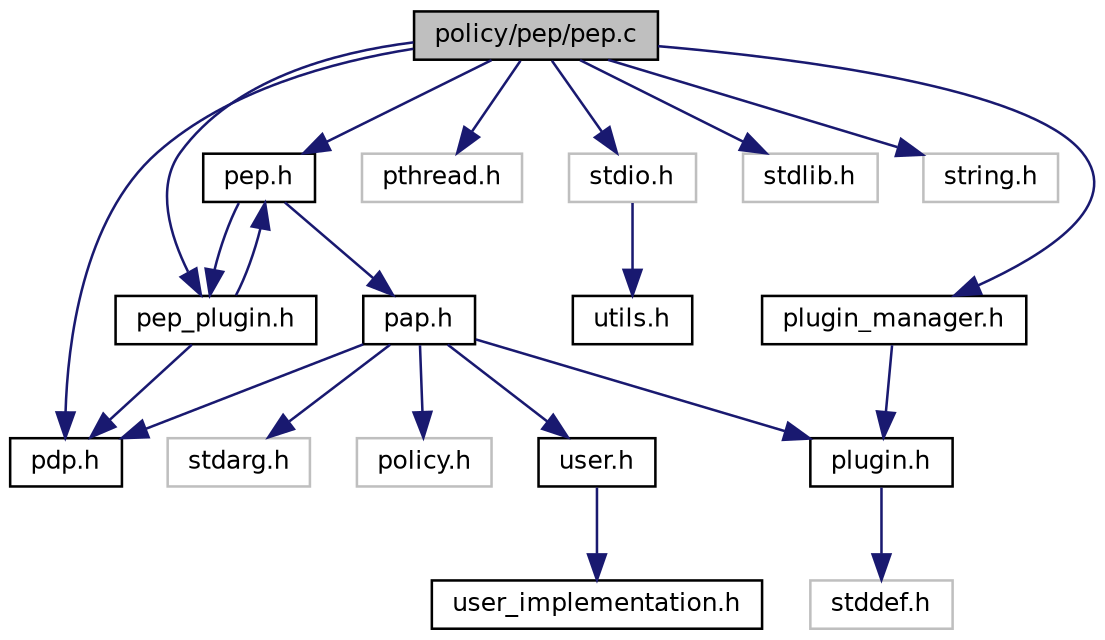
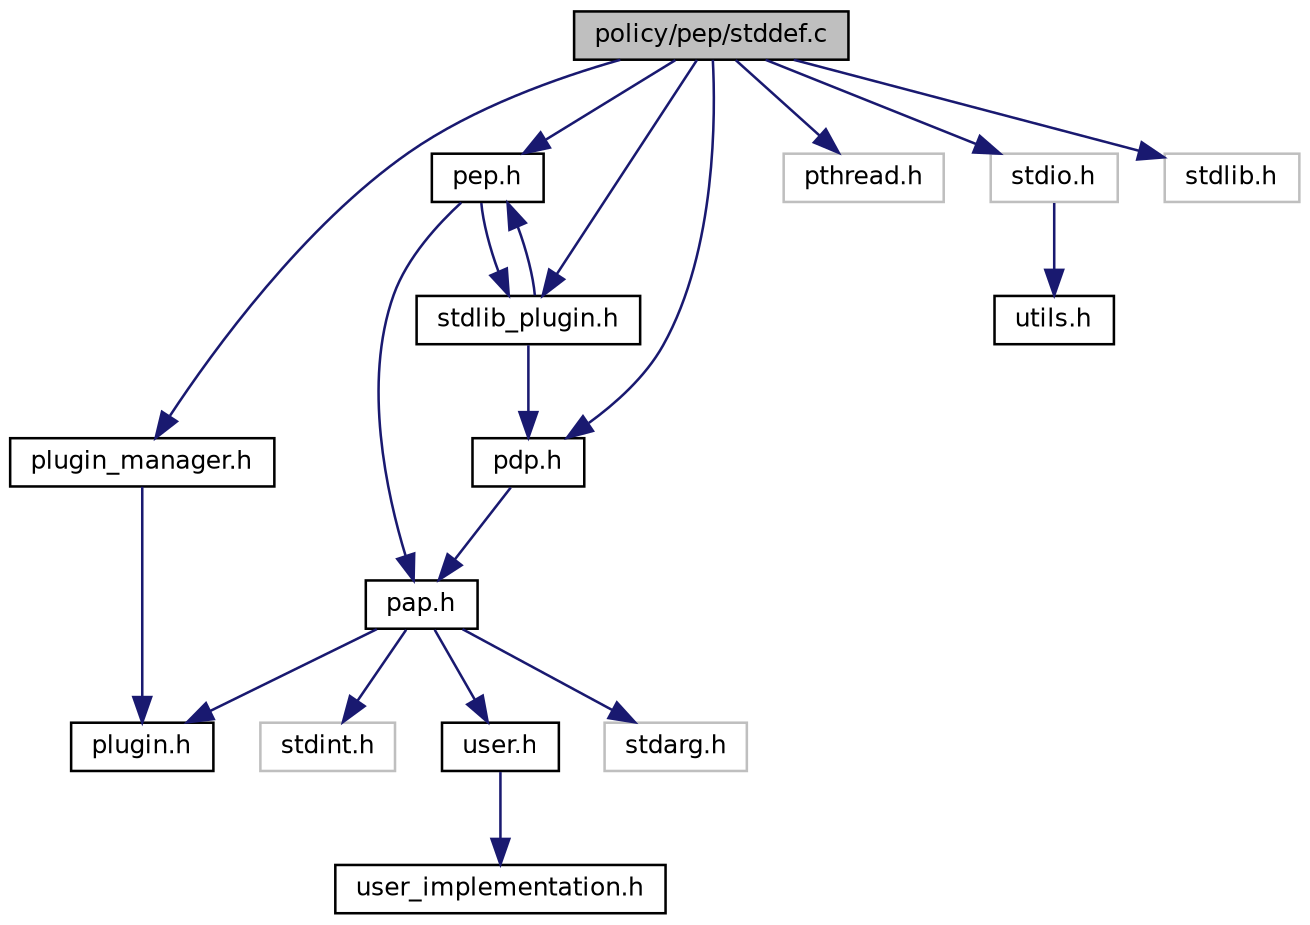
node "policy/pep/pep.c": label "policy/pep/pep.c" -> "policy/pep/stddef.c"
node "string.h": removed
node "pep_plugin.h": label "pep_plugin.h" -> "stdlib_plugin.h"
edge "pap.h" -> "pdp.h": reversed
node "policy.h": label "policy.h" -> "stdint.h"
node "stddef.h": removed
